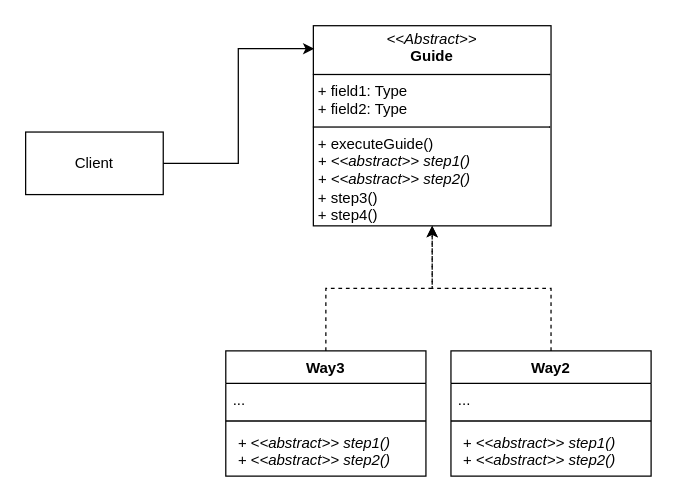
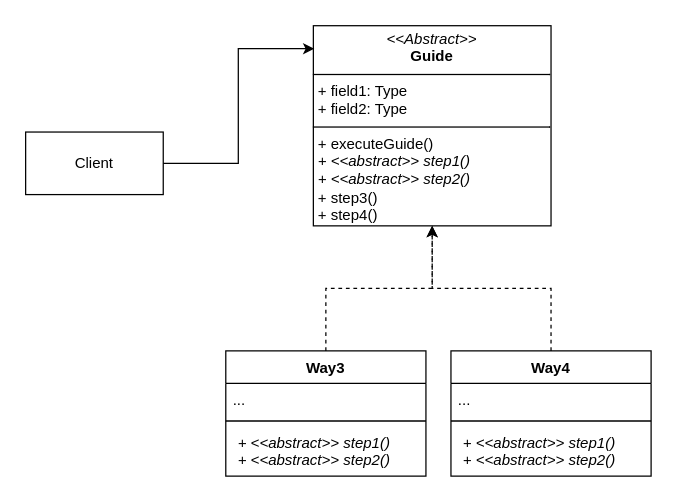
node "Way2": label "Way2" -> "Way4"
